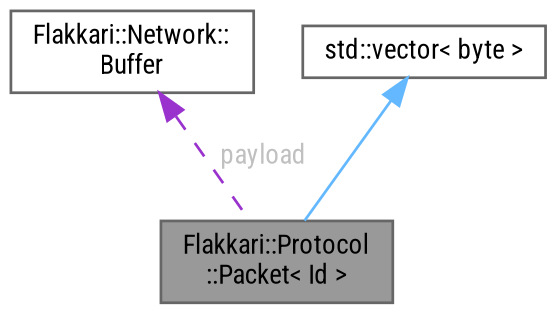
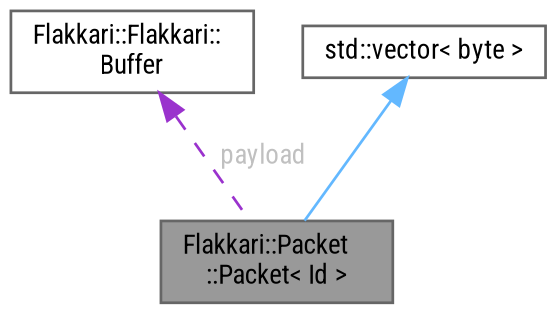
node "Flakkari::Network:: Buffer": label "Flakkari::Network:: Buffer" -> "Flakkari::Flakkari:: Buffer"
node "Flakkari::Protocol ::Packet< Id >": label "Flakkari::Protocol ::Packet< Id >" -> "Flakkari::Packet ::Packet< Id >"
